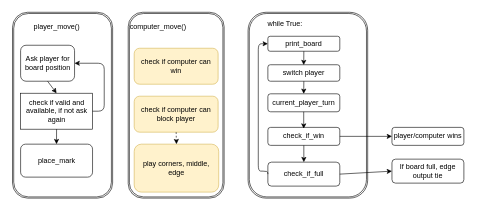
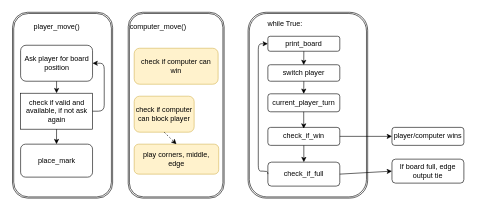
node "Ask player for board position": size 54x36 -> 72x36
node "check if computer can block player": size 84x36 -> 60x36
node "play corners, middle, edge": size 85x48 -> 85x30
